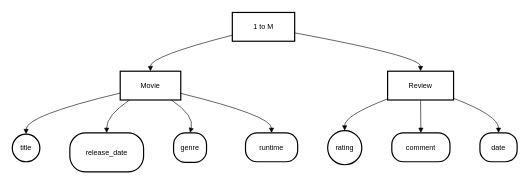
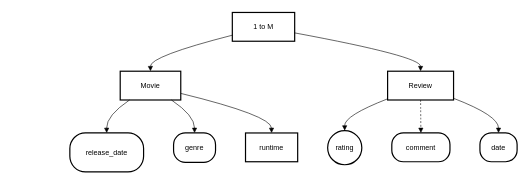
edge "Movie" -> "title": removed
edge "Review" -> "comment": style solid -> dashed
node "runtime": shape rounded rectangle -> rectangle
node "title": removed
node "genre": size 33x29 -> 42x29
